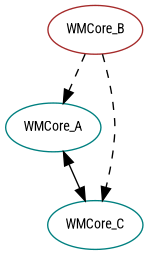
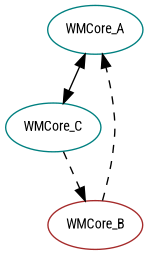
edge "WMCore_B" -> "WMCore_C": reversed
